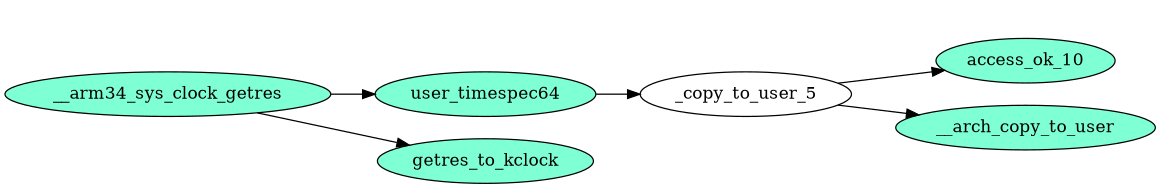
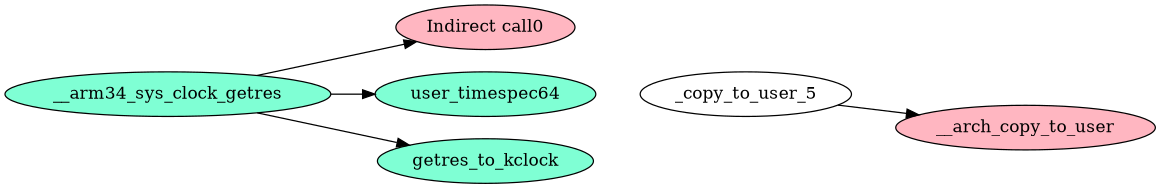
node "Indirect call0": added
node "access_ok_10": removed
edge "user_timespec64" -> "_copy_to_user_5": removed
node "__arch_copy_to_user": fillcolor aquamarine -> lightpink
